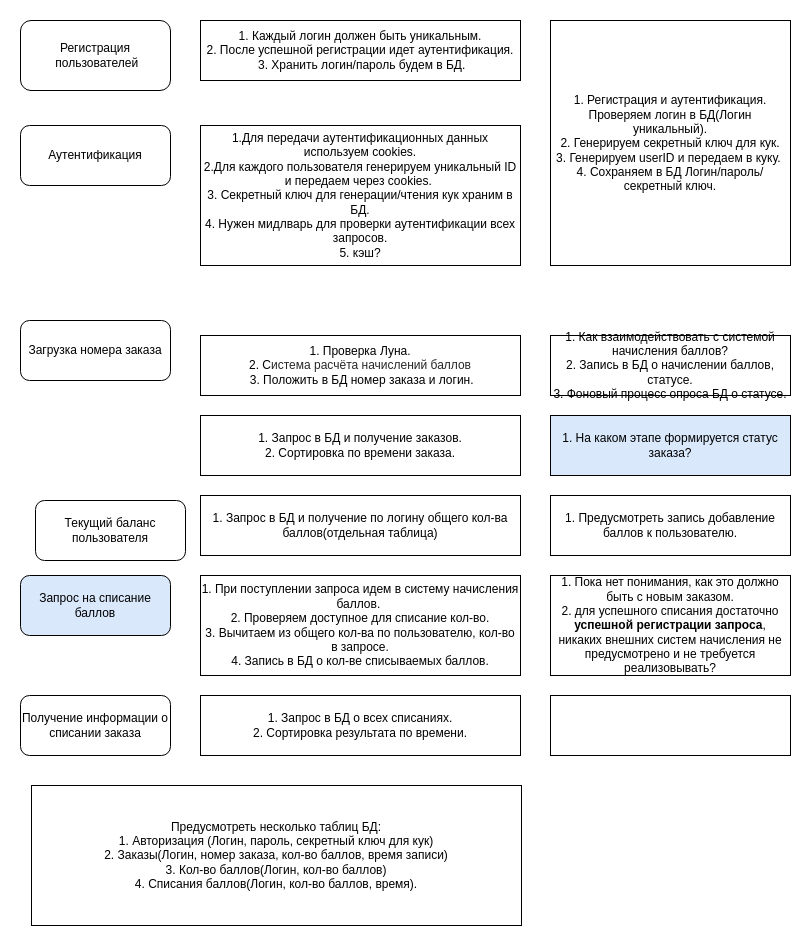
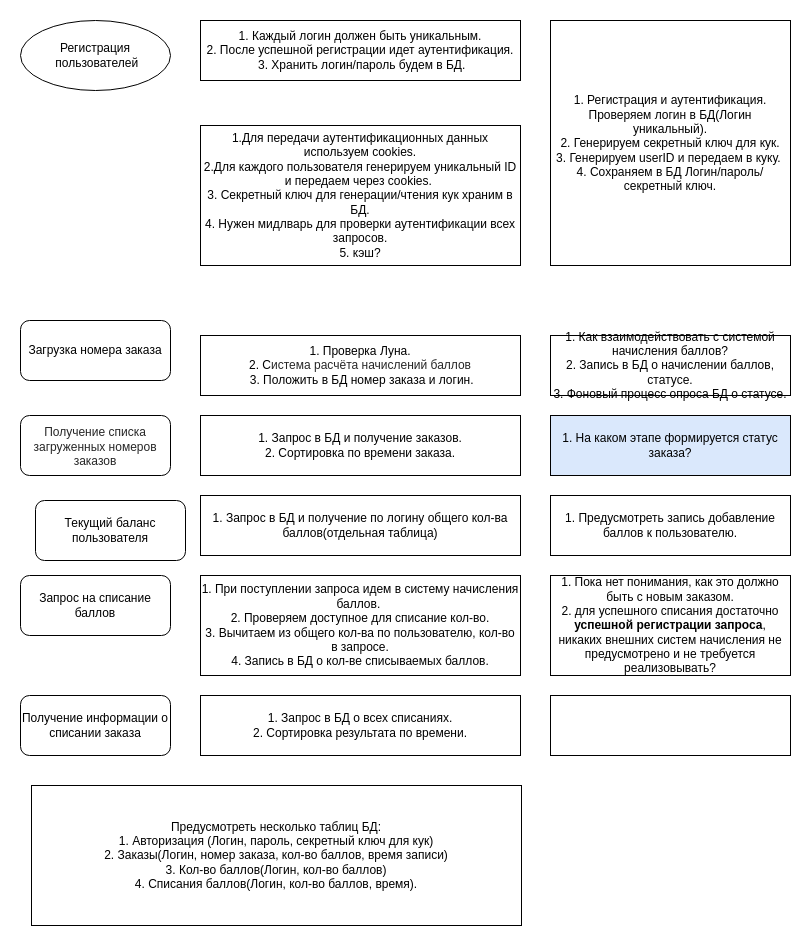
node "Регистрация пользователей": shape rounded rectangle -> ellipse
node "Аутентификация": removed
node "Получение списка загруженных номеров заказов": added
node "Запрос на списание баллов": fillcolor #dae8fc -> #ffffff
